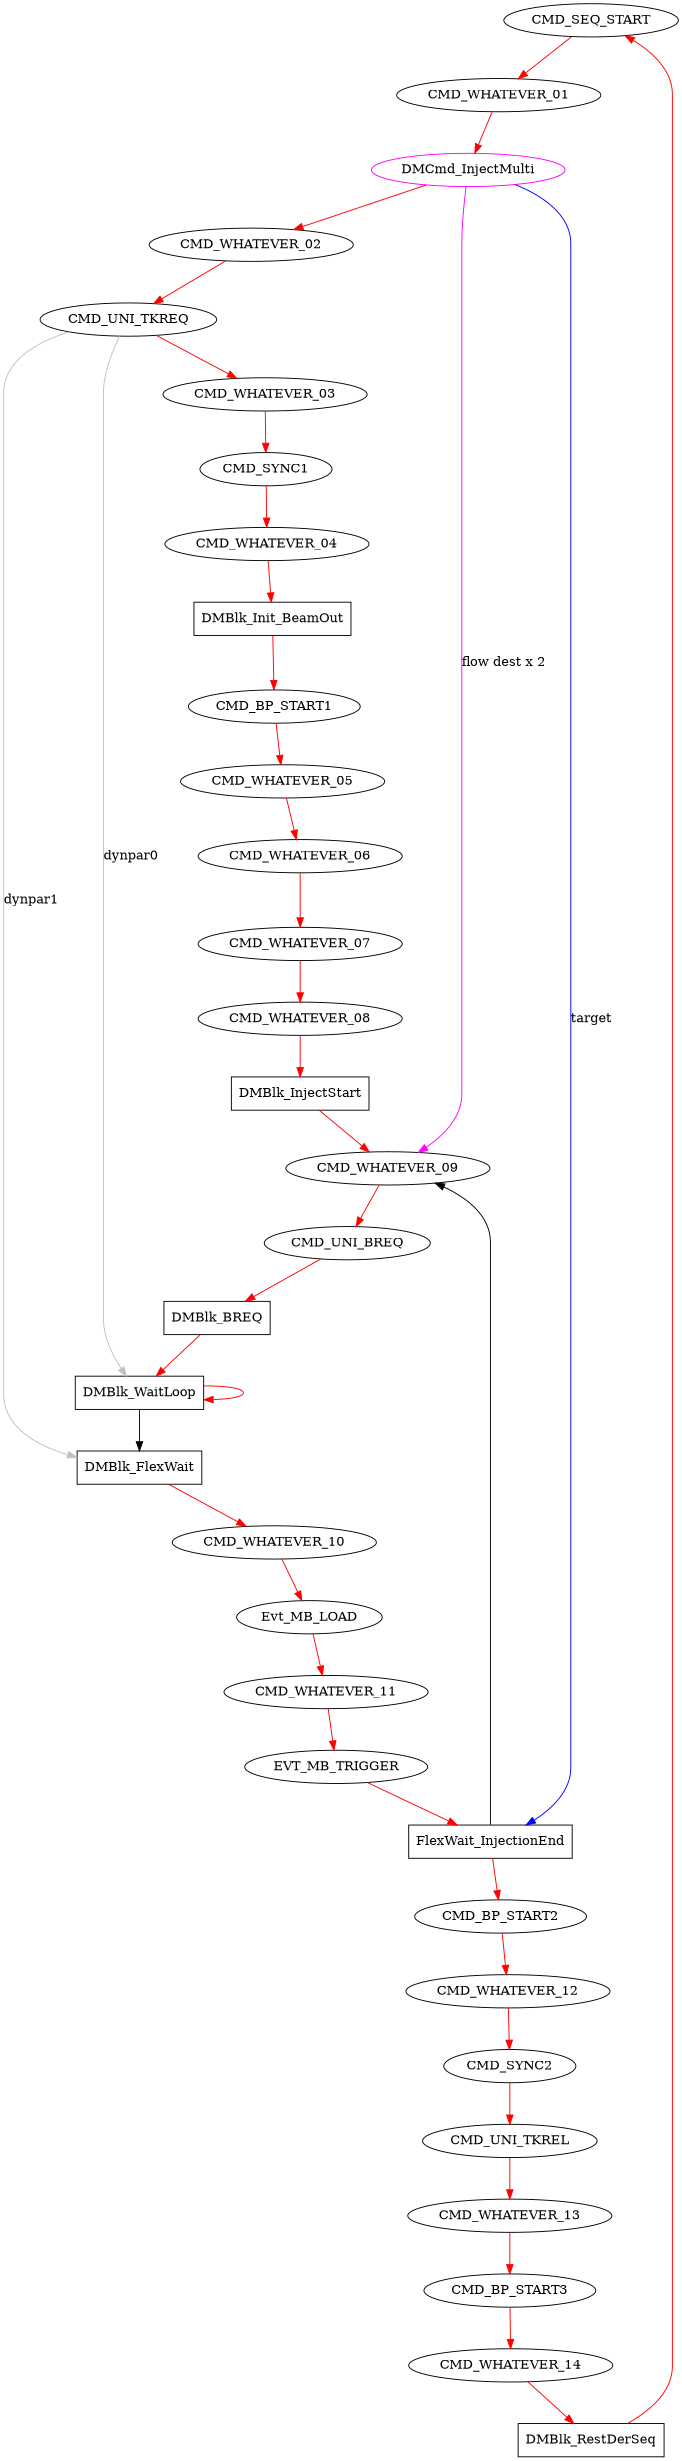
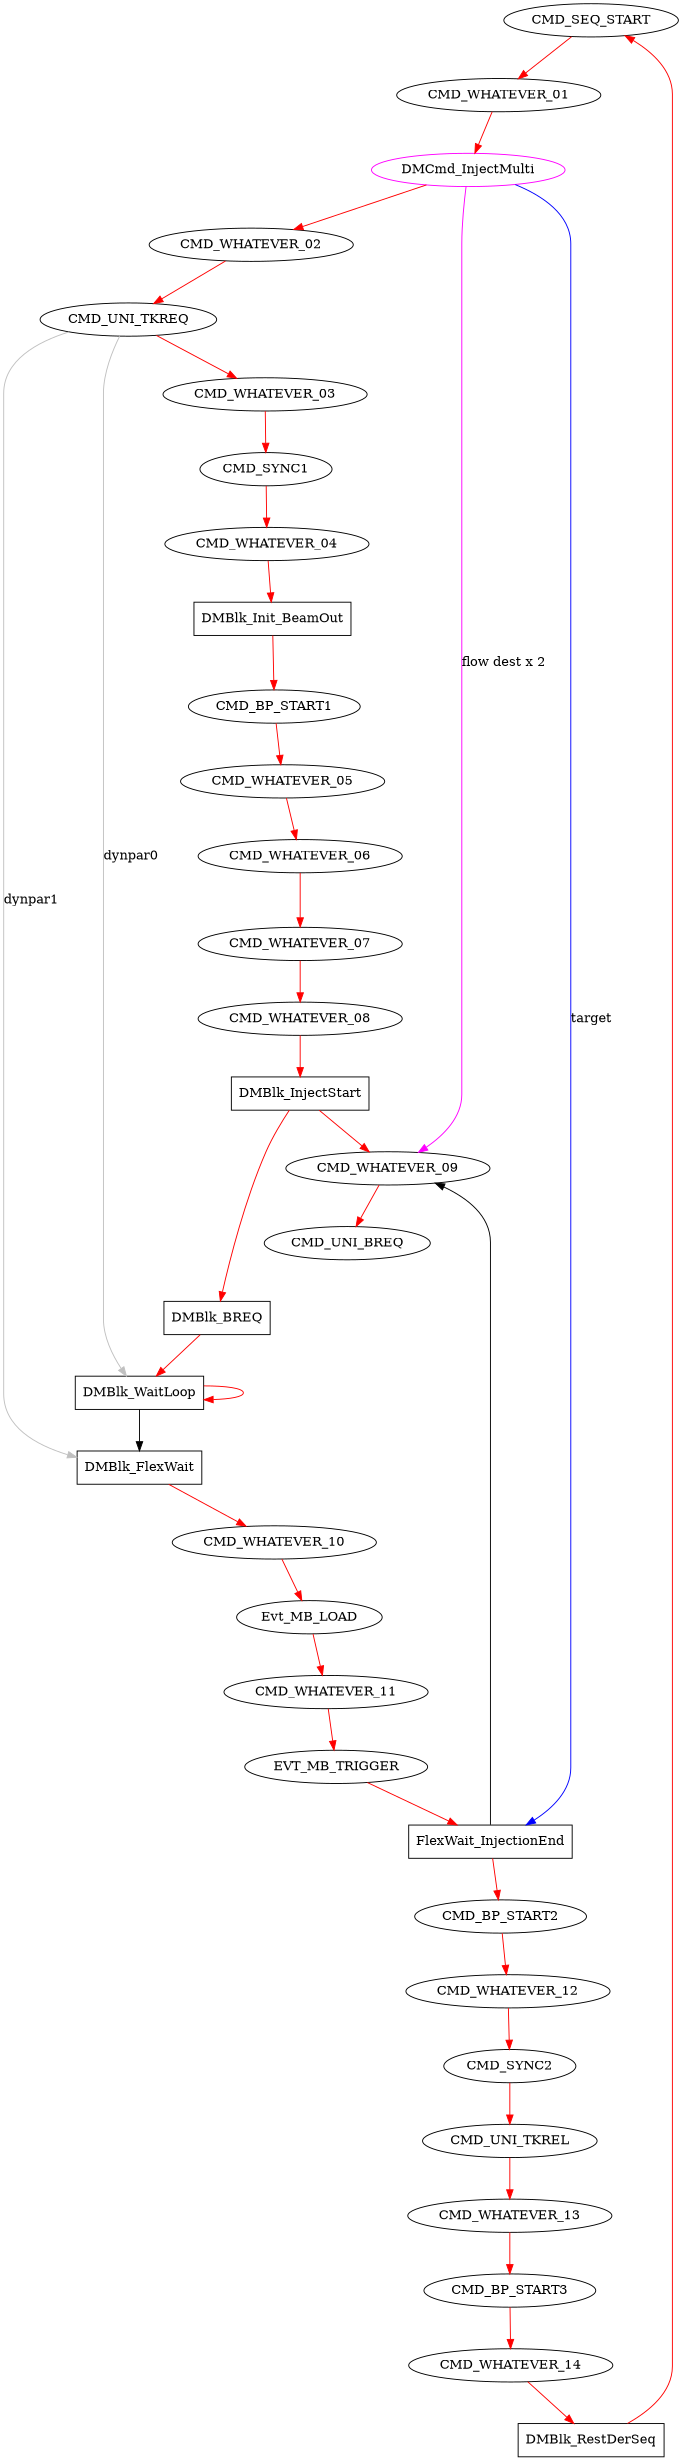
edge "CMD_UNI_BREQ" -> "DMBlk_BREQ": now "DMBlk_InjectStart" -> "DMBlk_BREQ"
